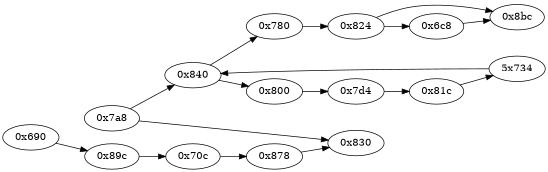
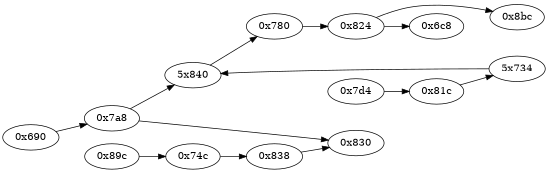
edge "0x6c8" -> "0x8bc": removed
node "0x840": label "0x840" -> "5x840"
node "0x800": removed
edge "0x690" -> "0x89c": now "0x690" -> "0x7a8"
node "0x70c": label "0x70c" -> "0x74c"
node "0x878": label "0x878" -> "0x838"
